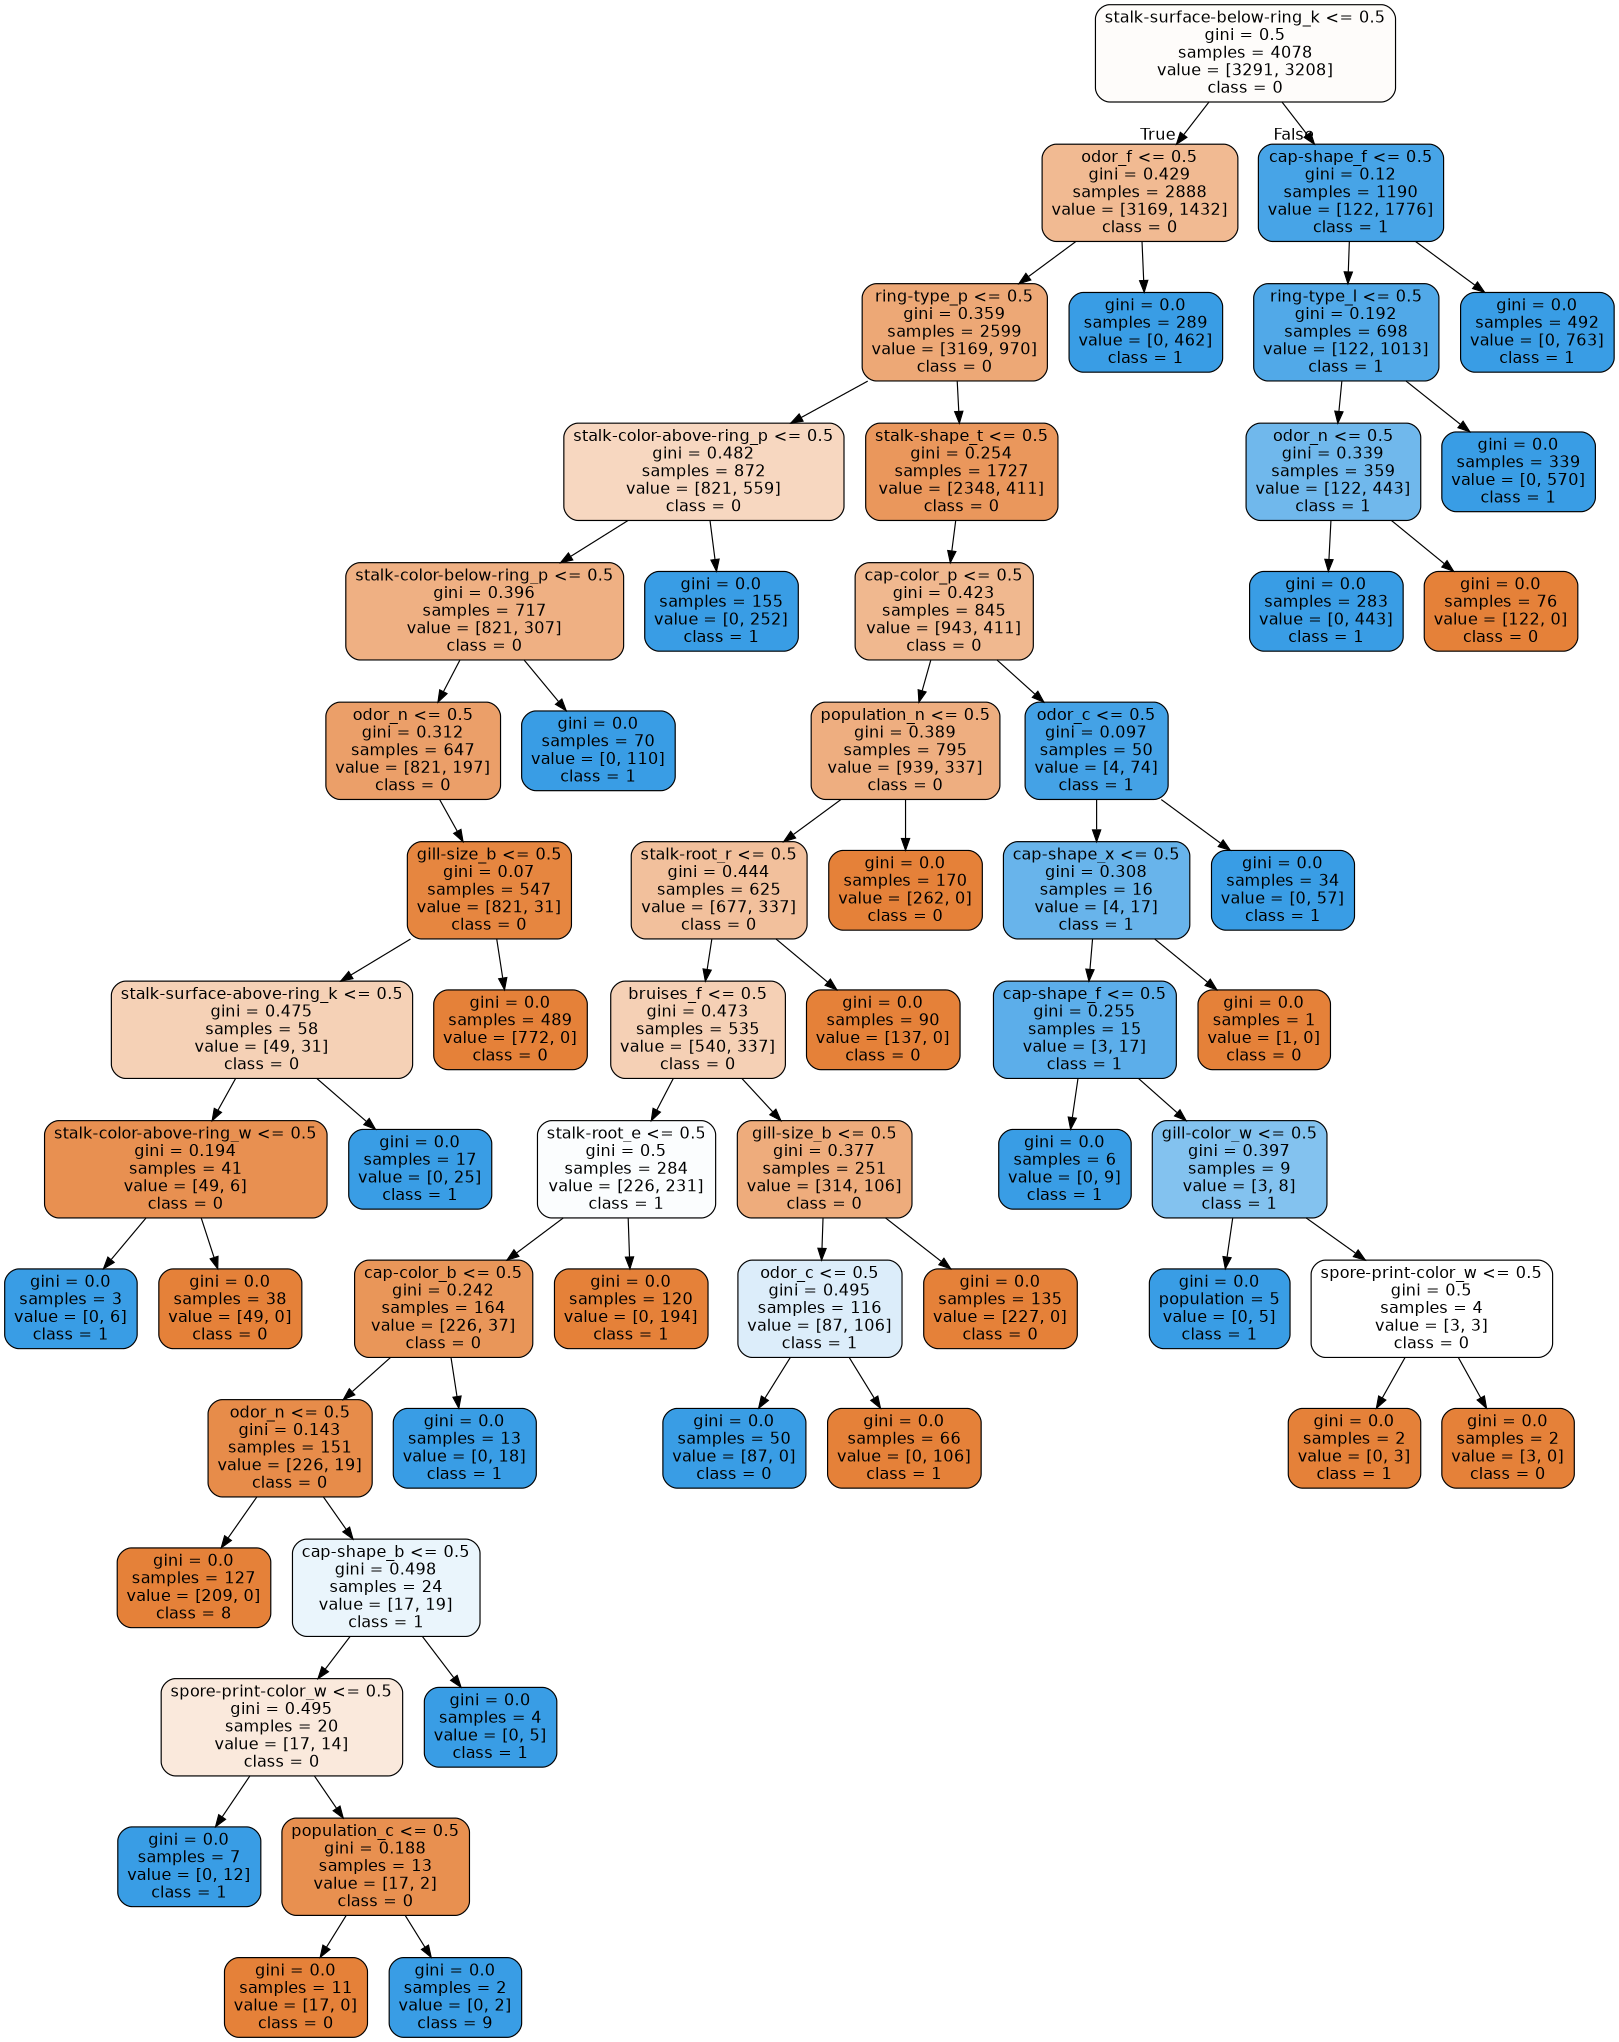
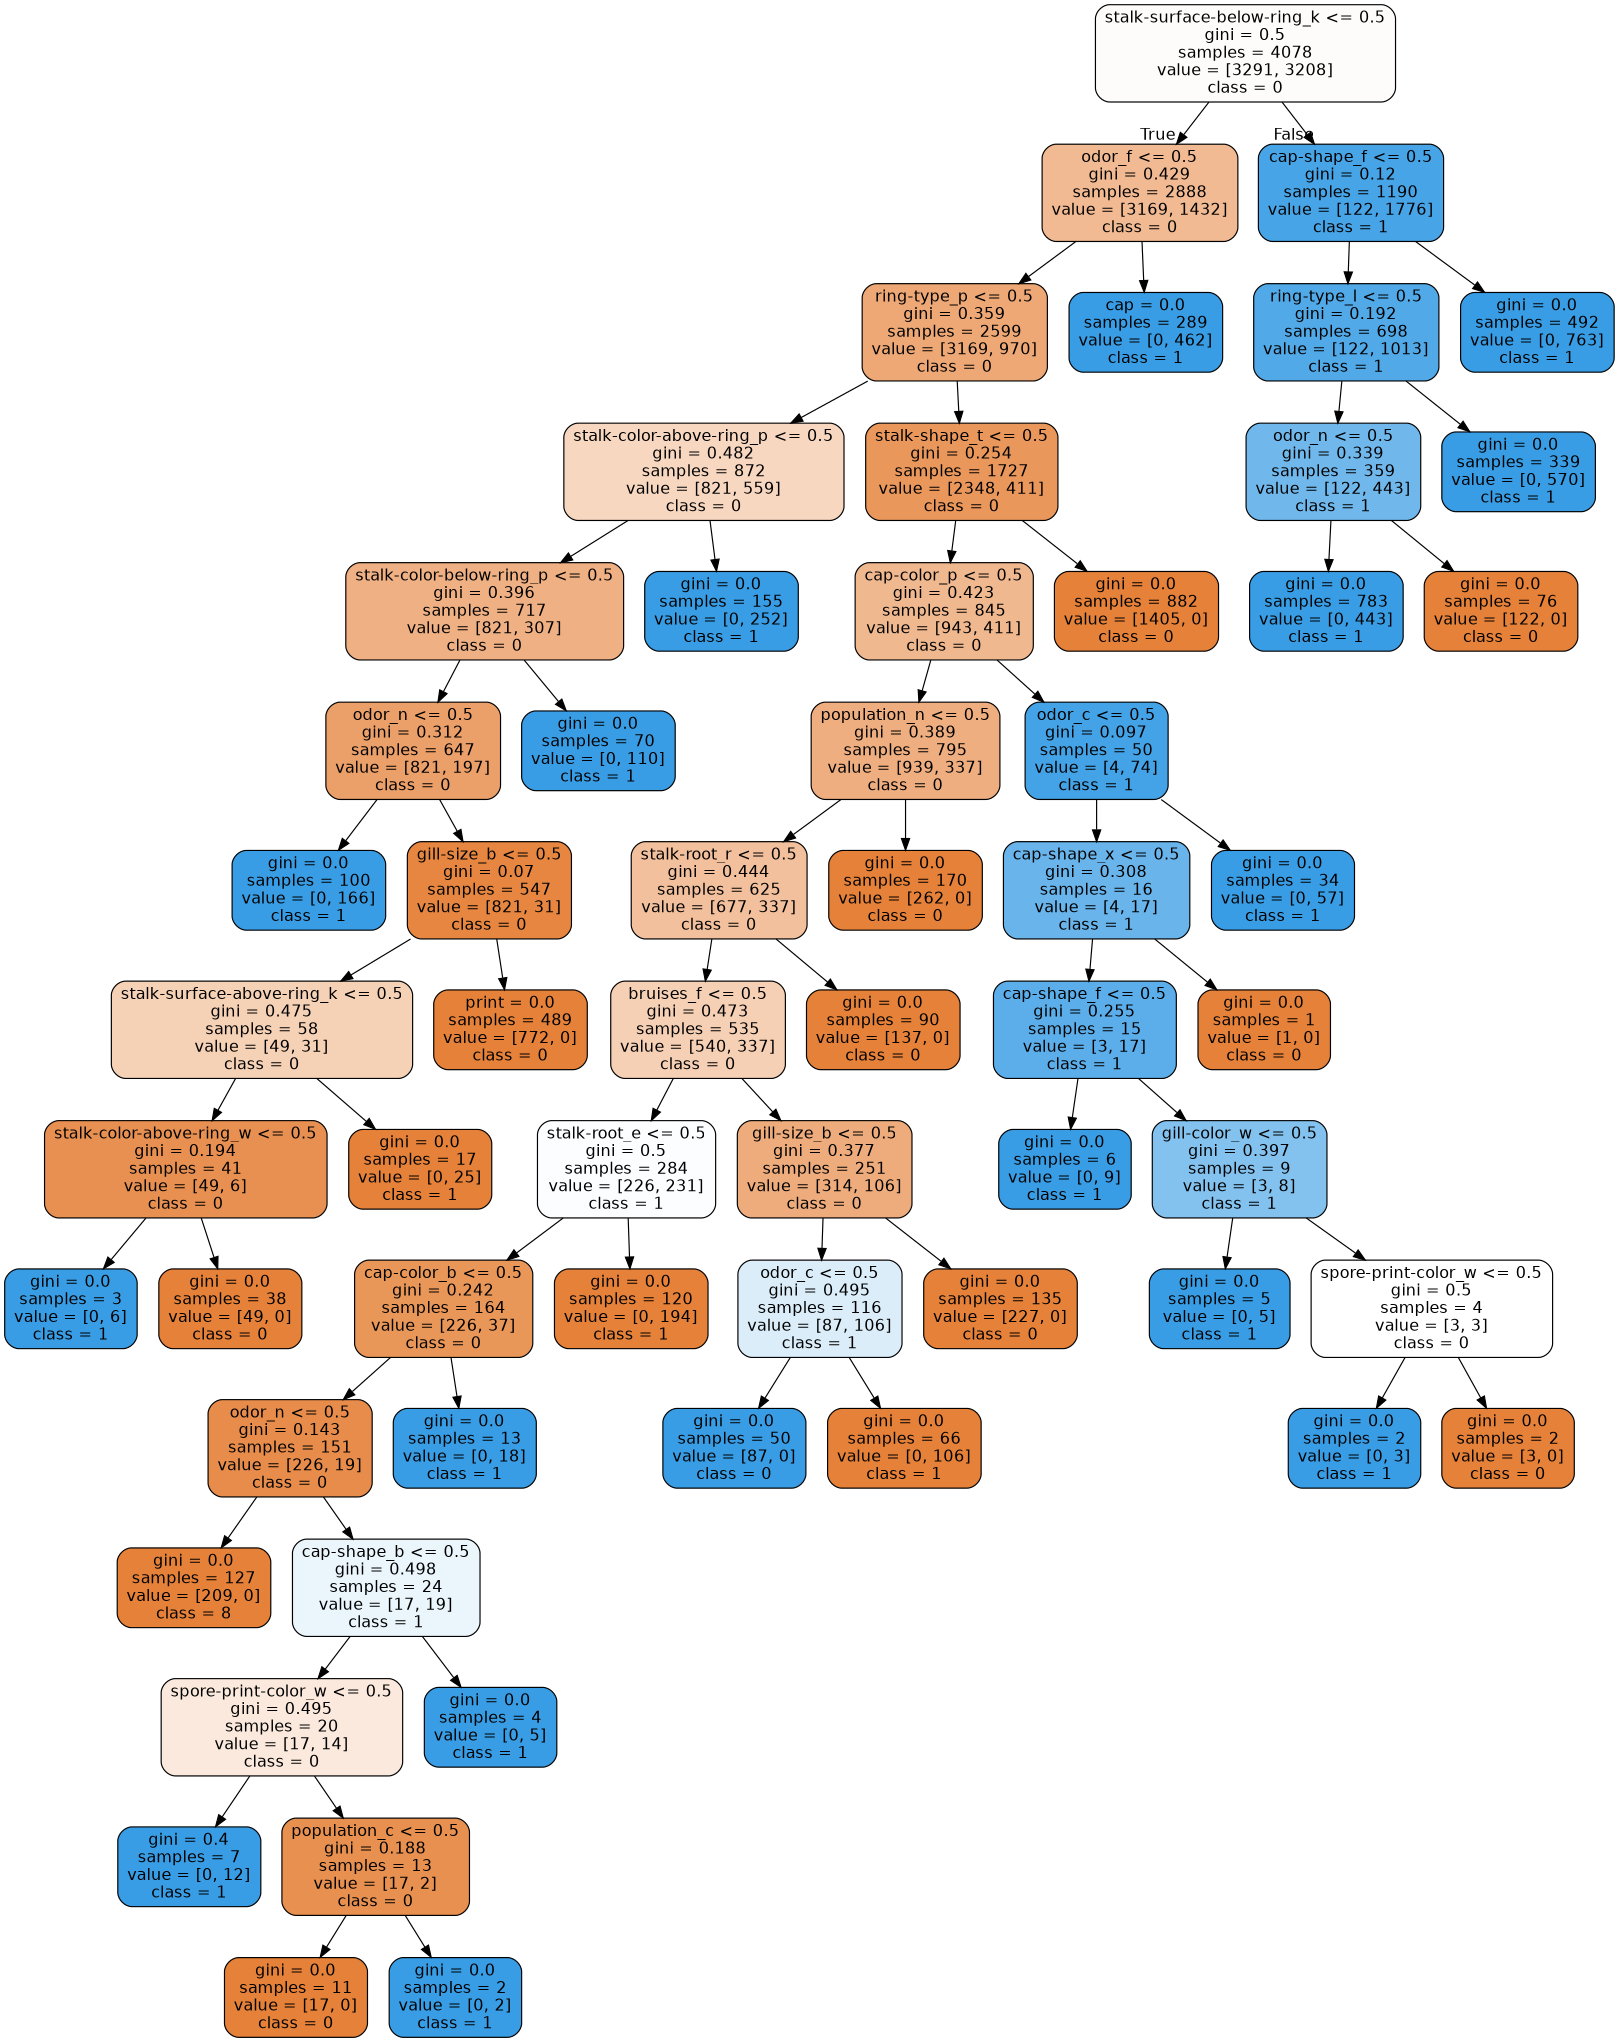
node "gini = 0.0 samples = 289 value = [0, 462] class = 1": label "gini = 0.0 samples = 289 value = [0, 462] class = 1" -> "cap = 0.0 samples = 289 value = [0, 462] class = 1"
node "gini = 0.0 samples = 882 value = [1405, 0] class = 0": added
node "gini = 0.0 samples = 283 value = [0, 443] class = 1": label "gini = 0.0 samples = 283 value = [0, 443] class = 1" -> "gini = 0.0 samples = 783 value = [0, 443] class = 1"
node "gini = 0.0 samples = 100 value = [0, 166] class = 1": added
node "gini = 0.0 samples = 489 value = [772, 0] class = 0": label "gini = 0.0 samples = 489 value = [772, 0] class = 0" -> "print = 0.0 samples = 489 value = [772, 0] class = 0"
node "gini = 0.0 samples = 17 value = [0, 25] class = 1": fillcolor #399de5 -> #e58139
node "gini = 0.0 population = 5 value = [0, 5] class = 1": label "gini = 0.0 population = 5 value = [0, 5] class = 1" -> "gini = 0.0 samples = 5 value = [0, 5] class = 1"
node "gini = 0.0 samples = 2 value = [0, 3] class = 1": fillcolor #e58139 -> #399de5
node "gini = 0.0 samples = 7 value = [0, 12] class = 1": label "gini = 0.0 samples = 7 value = [0, 12] class = 1" -> "gini = 0.4 samples = 7 value = [0, 12] class = 1"
node "gini = 0.0 samples = 2 value = [0, 2] class = 9": label "gini = 0.0 samples = 2 value = [0, 2] class = 9" -> "gini = 0.0 samples = 2 value = [0, 2] class = 1"
